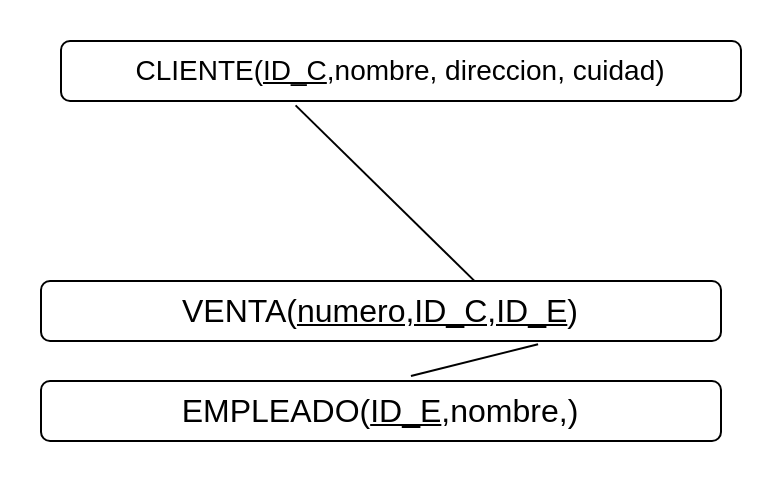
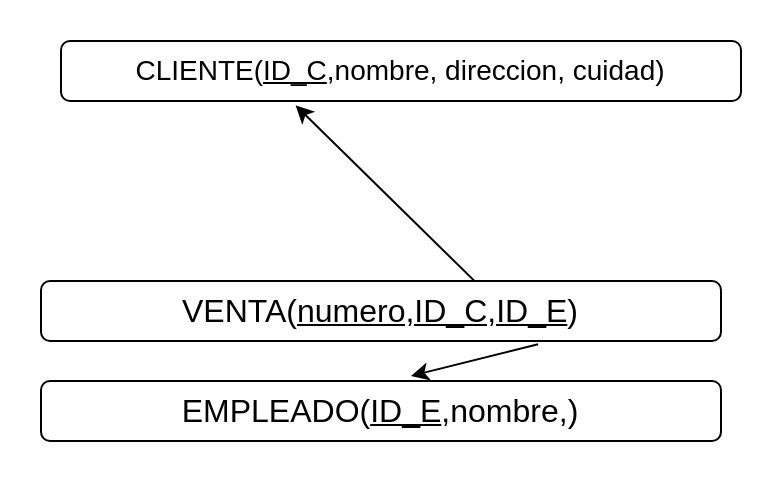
edge "CLIENTE(ID_C,nombre, direccion, cuidad)" -- "VENTA(numero,ID_C,ID_E)": arrowhead none -> classic
edge "VENTA(numero,ID_C,ID_E)" -- "EMPLEADO(ID_E,nombre,)": arrowhead none -> classic
